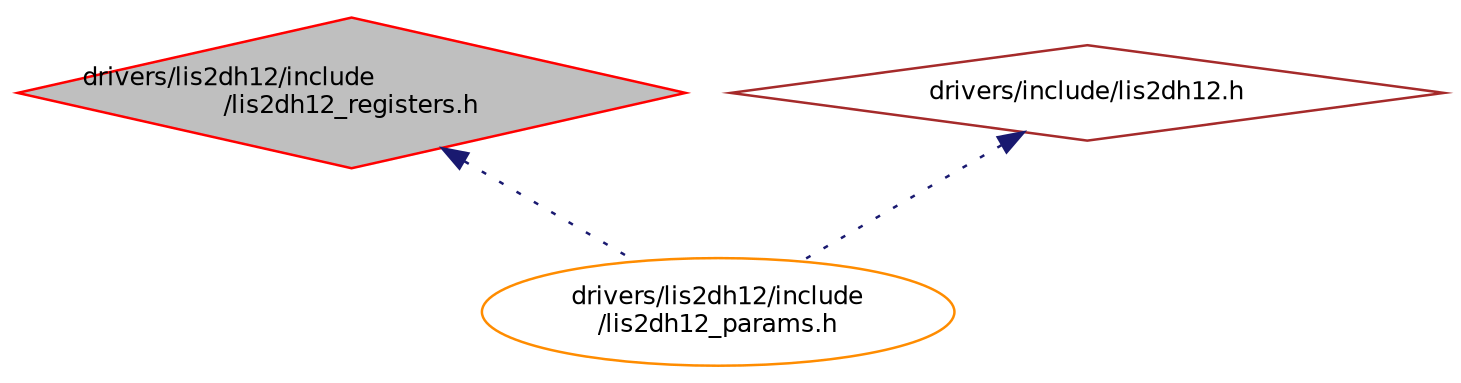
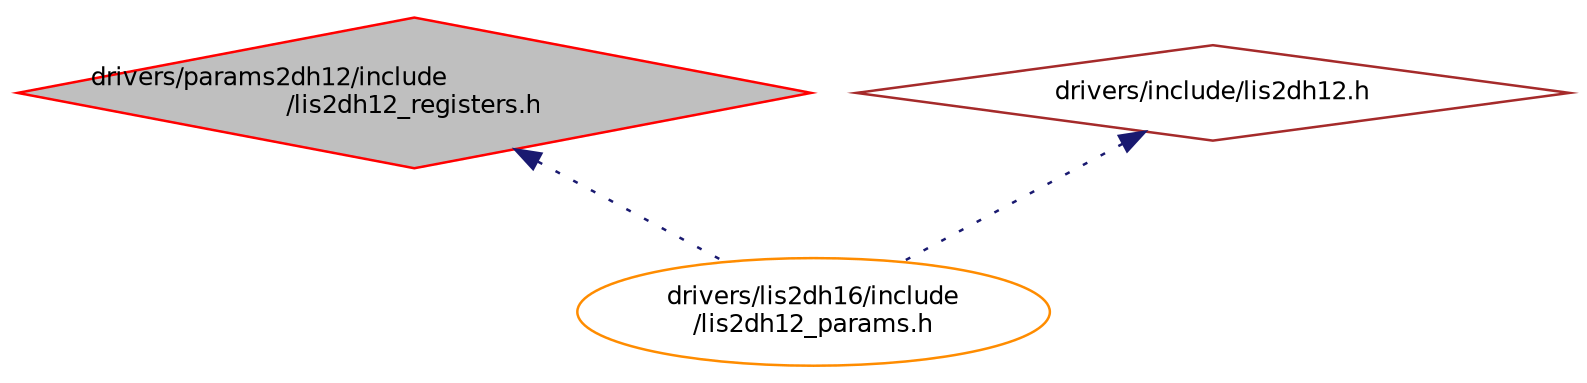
node "drivers/lis2dh12/include /lis2dh12_registers.h": label "drivers/lis2dh12/include /lis2dh12_registers.h" -> "drivers/params2dh12/include /lis2dh12_registers.h"
node "drivers/lis2dh12/include /lis2dh12_params.h": label "drivers/lis2dh12/include /lis2dh12_params.h" -> "drivers/lis2dh16/include /lis2dh12_params.h"
